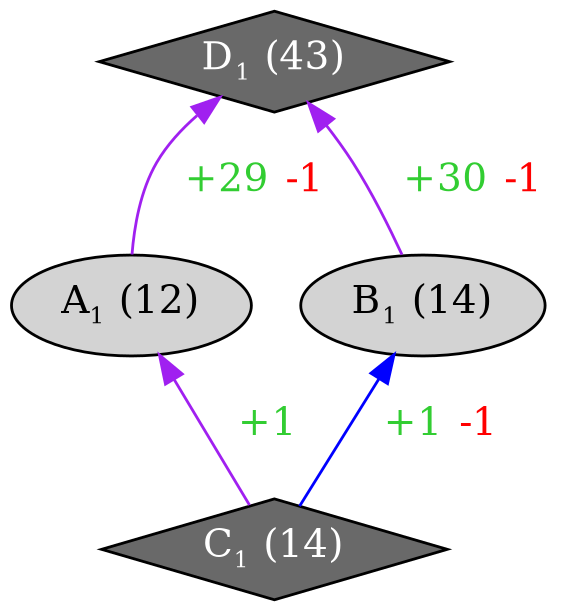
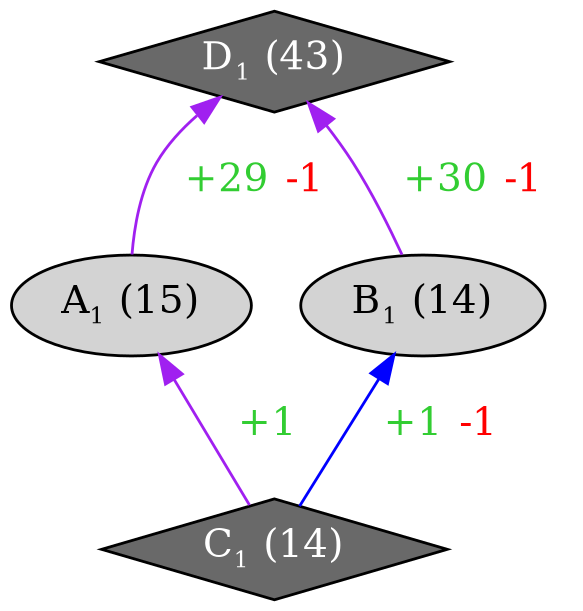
node "A": text "(12)" -> "(15)"
